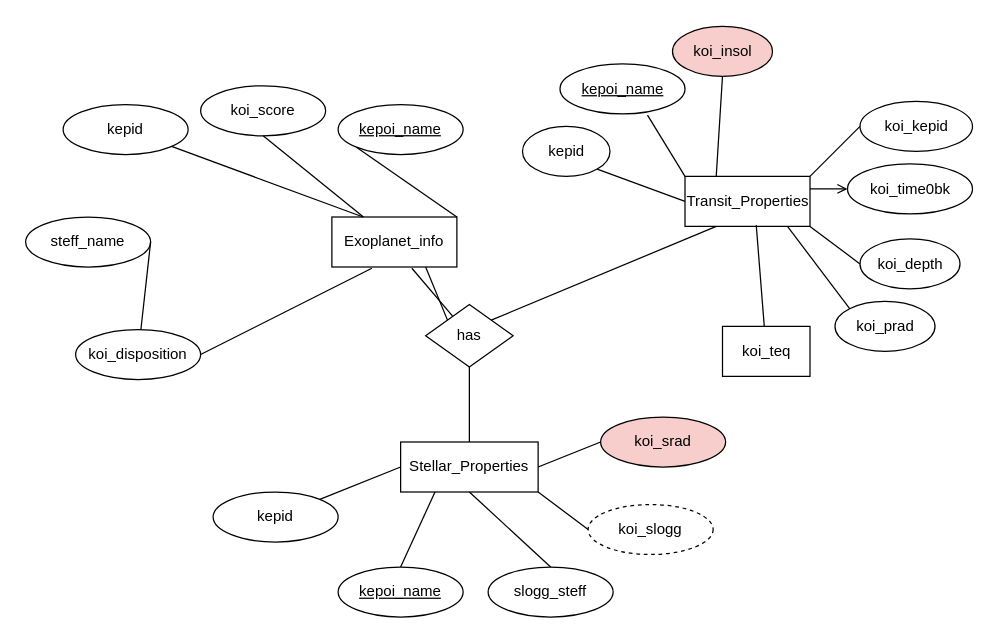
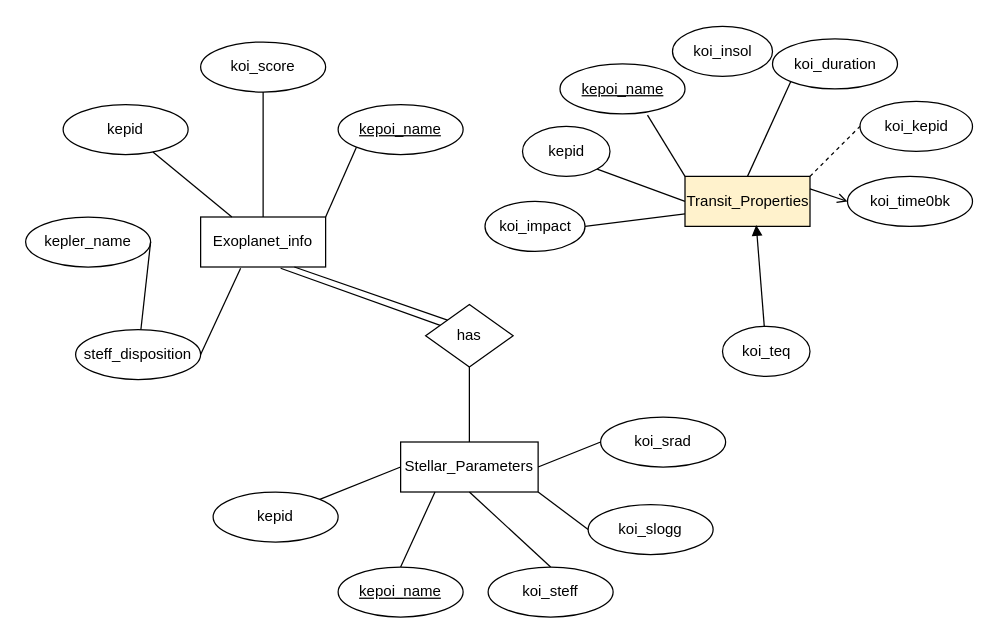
node "koi_insol": fillcolor #f8cecc -> #ffffff
node "koi_duration": added
node "koi_score": moved (263, 111) -> (263, 67)
edge "koi_insol" -- "Transit_Properties": removed
edge "koi_duration" -- "Transit_Properties": added
edge "koi_kepid" -- "Transit_Properties": style solid -> dashed
node "koi_time0bk": moved (910, 189) -> (910, 201)
node "Transit_Properties": fillcolor #ffffff -> #fff2cc
edge "Transit_Properties" -- "koi_impact": added
node "koi_impact": added
edge "Transit_Properties" -- "koi_teq": arrowhead none -> block
node "steff_name": label "steff_name" -> "kepler_name"
node "Exoplanet_info": moved (394, 242) -> (263, 242)
edge "Transit_Properties" -- "koi_depth": removed
node "koi_depth": removed
edge "Transit_Properties" -- "koi_prad": removed
edge "Transit_Properties" -- "has": removed
node "koi_prad": removed
node "koi_teq": shape rectangle -> ellipse
node "koi_disposition": label "koi_disposition" -> "steff_disposition"
node "koi_srad": fillcolor #f8cecc -> #ffffff
node "Stellar_Properties": label "Stellar_Properties" -> "Stellar_Parameters"
node "koi_slogg": style dashed -> solid
node "slogg_steff": label "slogg_steff" -> "koi_steff"
